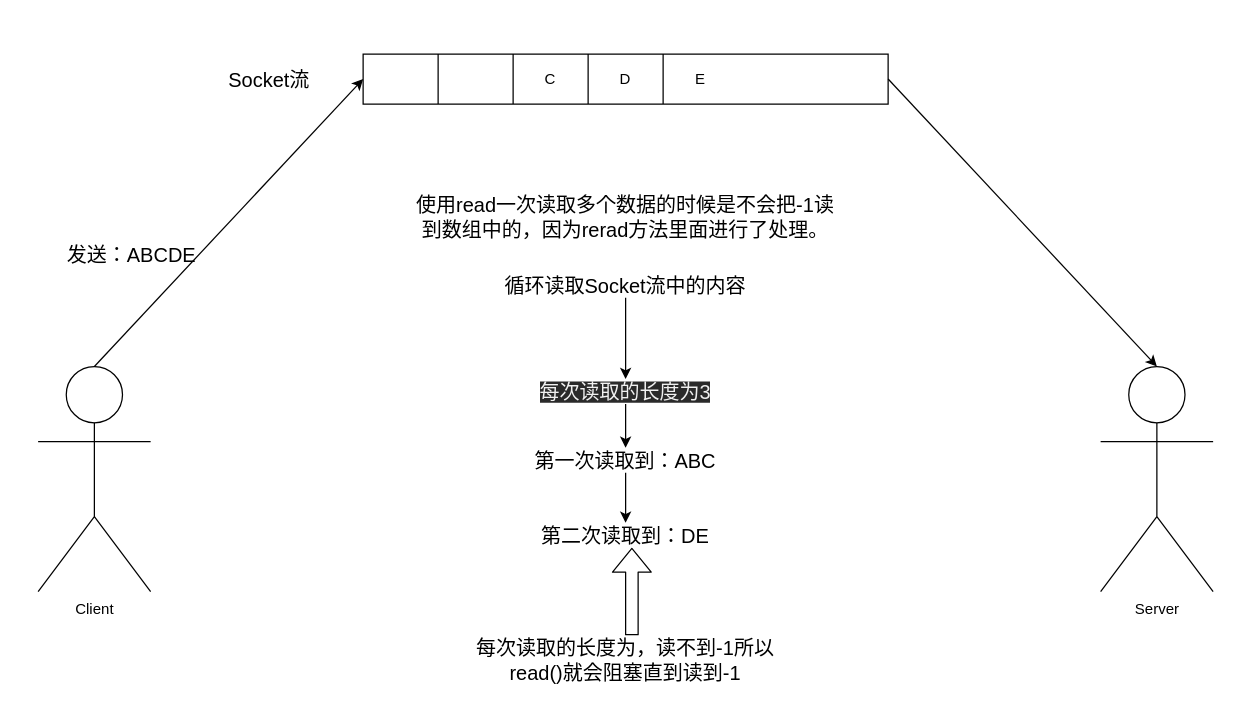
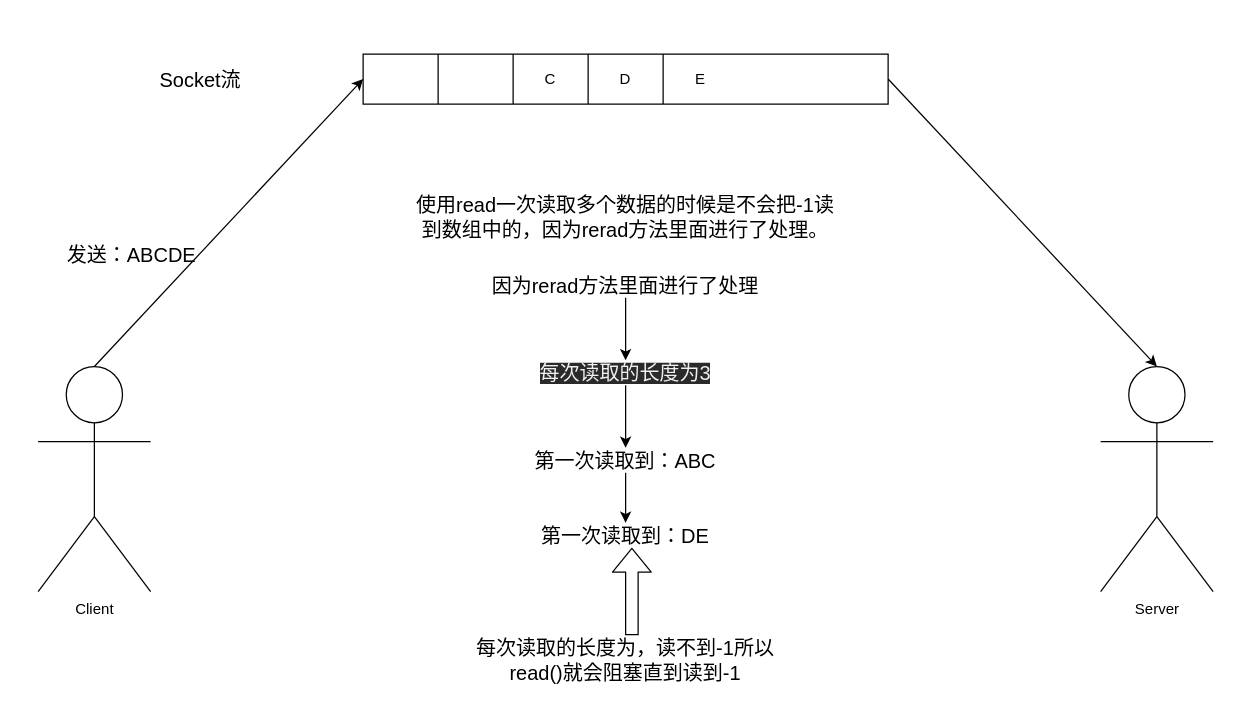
node "Socket流": moved (269, 79) -> (201, 79)
node "循环读取Socket流中的内容": label "循环读取Socket流中的内容" -> "因为rerad方法里面进行了处理"
node "每次读取的长度为3": moved (626, 391) -> (626, 373)
node "第二次读取到：DE": label "第二次读取到：DE" -> "第一次读取到：DE"
